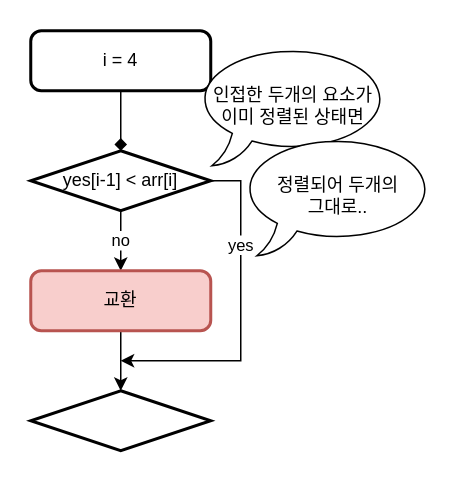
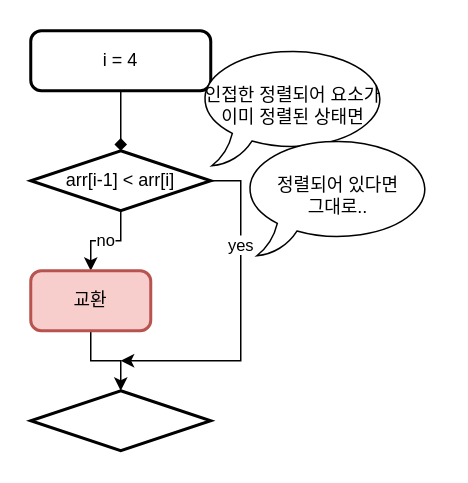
node "인접한 두개의 요소가 이미 정렬된 상태면": label "인접한 두개의 요소가 이미 정렬된 상태면" -> "인접한 정렬되어 요소가 이미 정렬된 상태면"
node "yes[i-1] < arr[i]": label "yes[i-1] < arr[i]" -> "arr[i-1] < arr[i]"
node "정렬되어 두개의 그대로..": label "정렬되어 두개의 그대로.." -> "정렬되어 있다면 그대로.."
node "교환": size 180x60 -> 120x60
